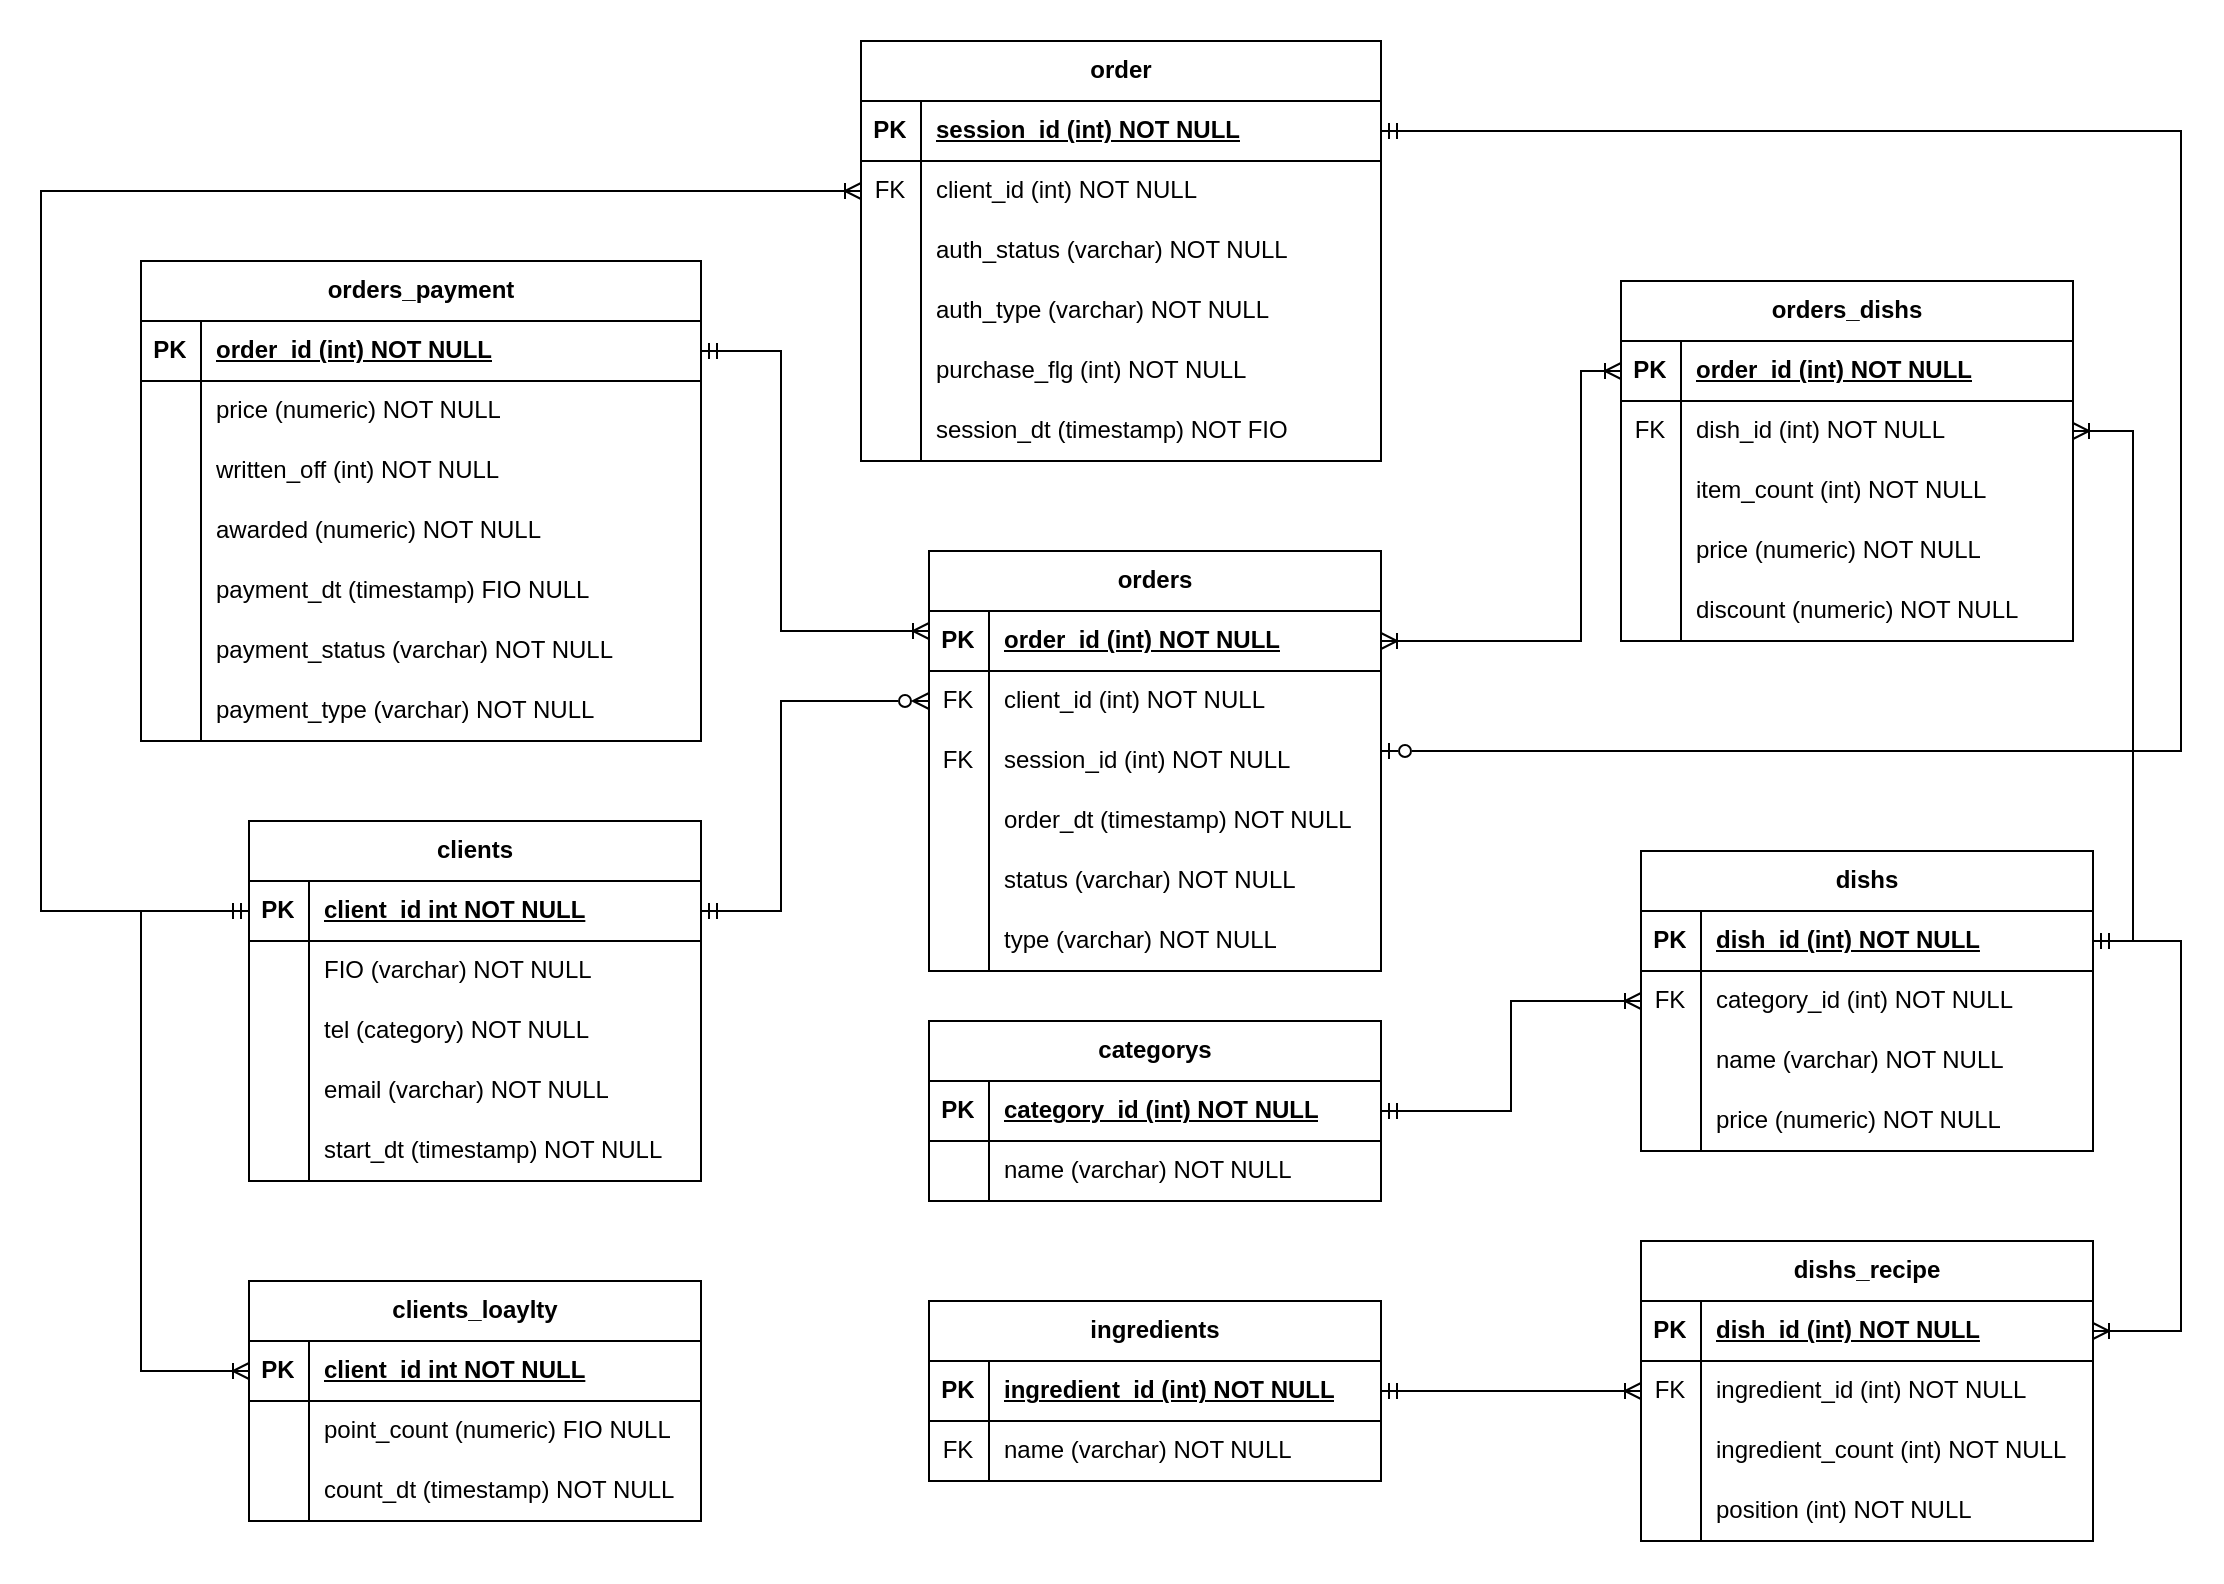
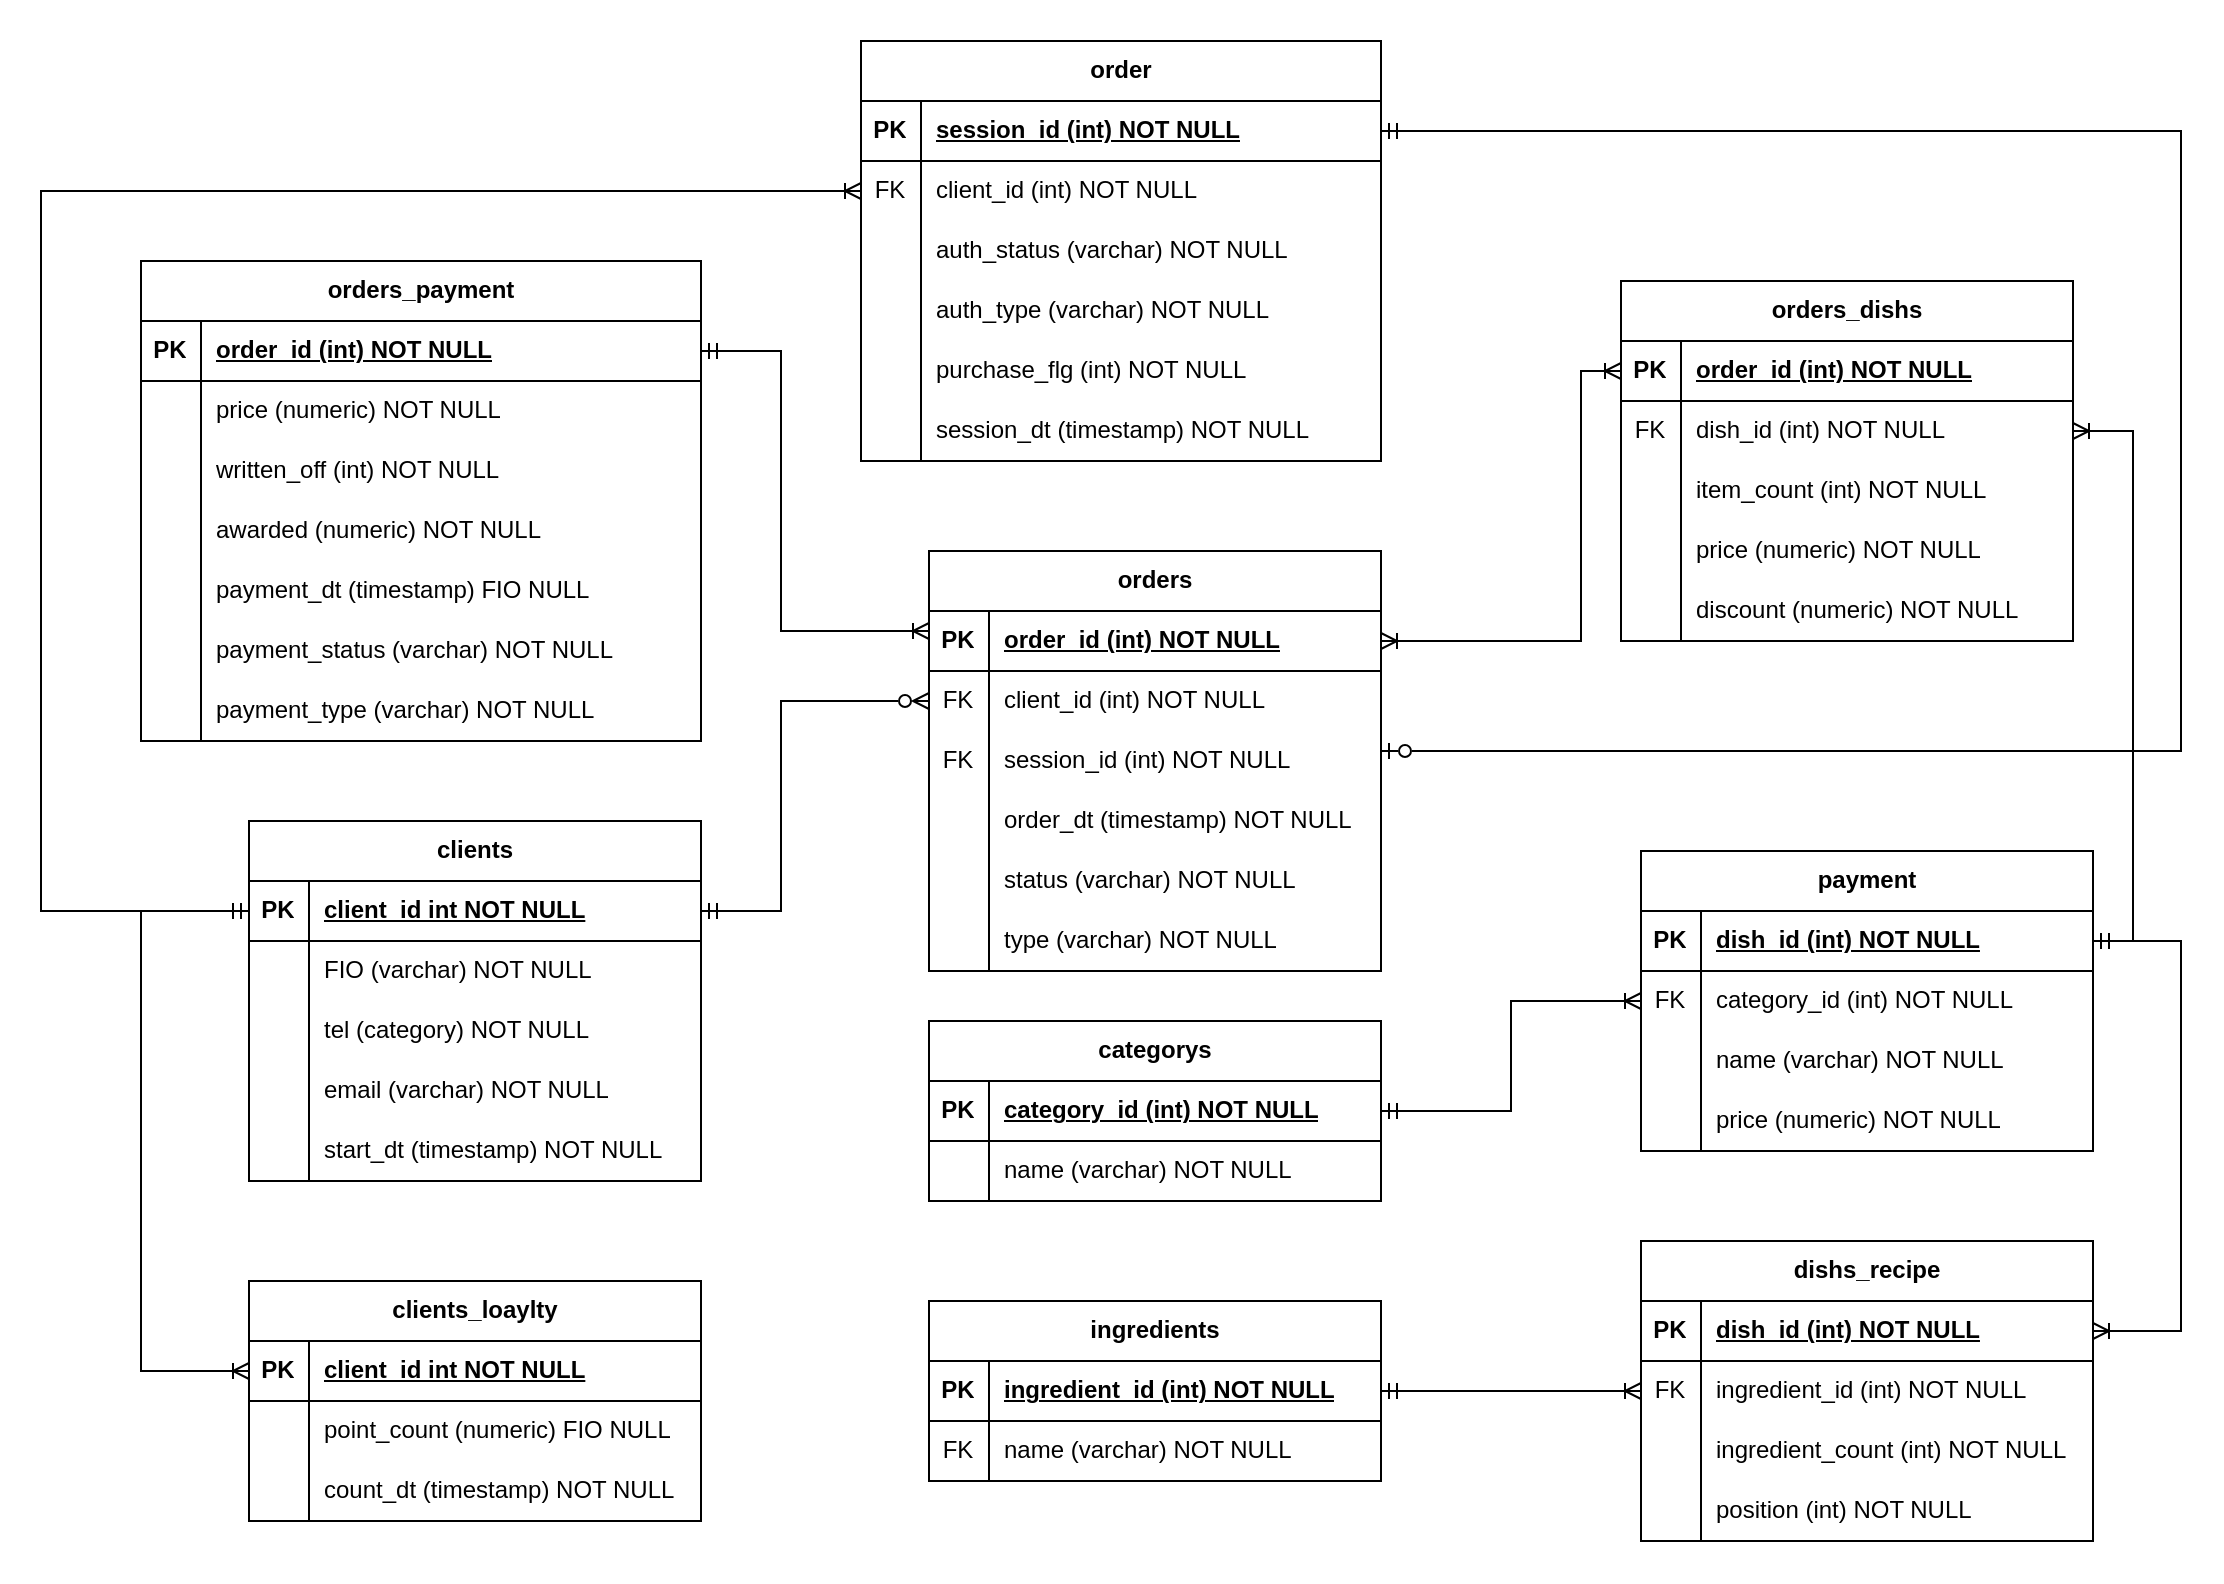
node "session_dt (timestamp) NOT FIO": label "session_dt (timestamp) NOT FIO" -> "session_dt (timestamp) NOT NULL"
node "dishs": label "dishs" -> "payment"
